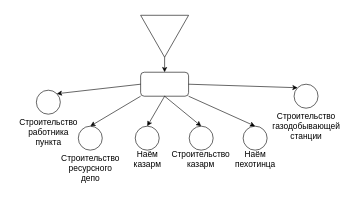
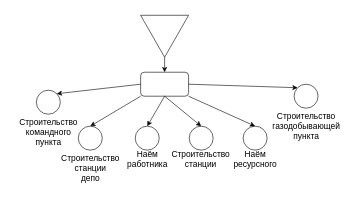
node "Строительство газодобывающей станции": label "Строительство газодобывающей станции" -> "Строительство газодобывающей пункта"
node "Строительство работника пункта": label "Строительство работника пункта" -> "Строительство командного пункта"
node "Наём казарм": label "Наём казарм" -> "Наём работника"
node "Строительство казарм": label "Строительство казарм" -> "Строительство станции"
node "Наём пехотинца": label "Наём пехотинца" -> "Наём ресурсного"
node "Строительство ресурсного депо": label "Строительство ресурсного депо" -> "Строительство станции депо"
